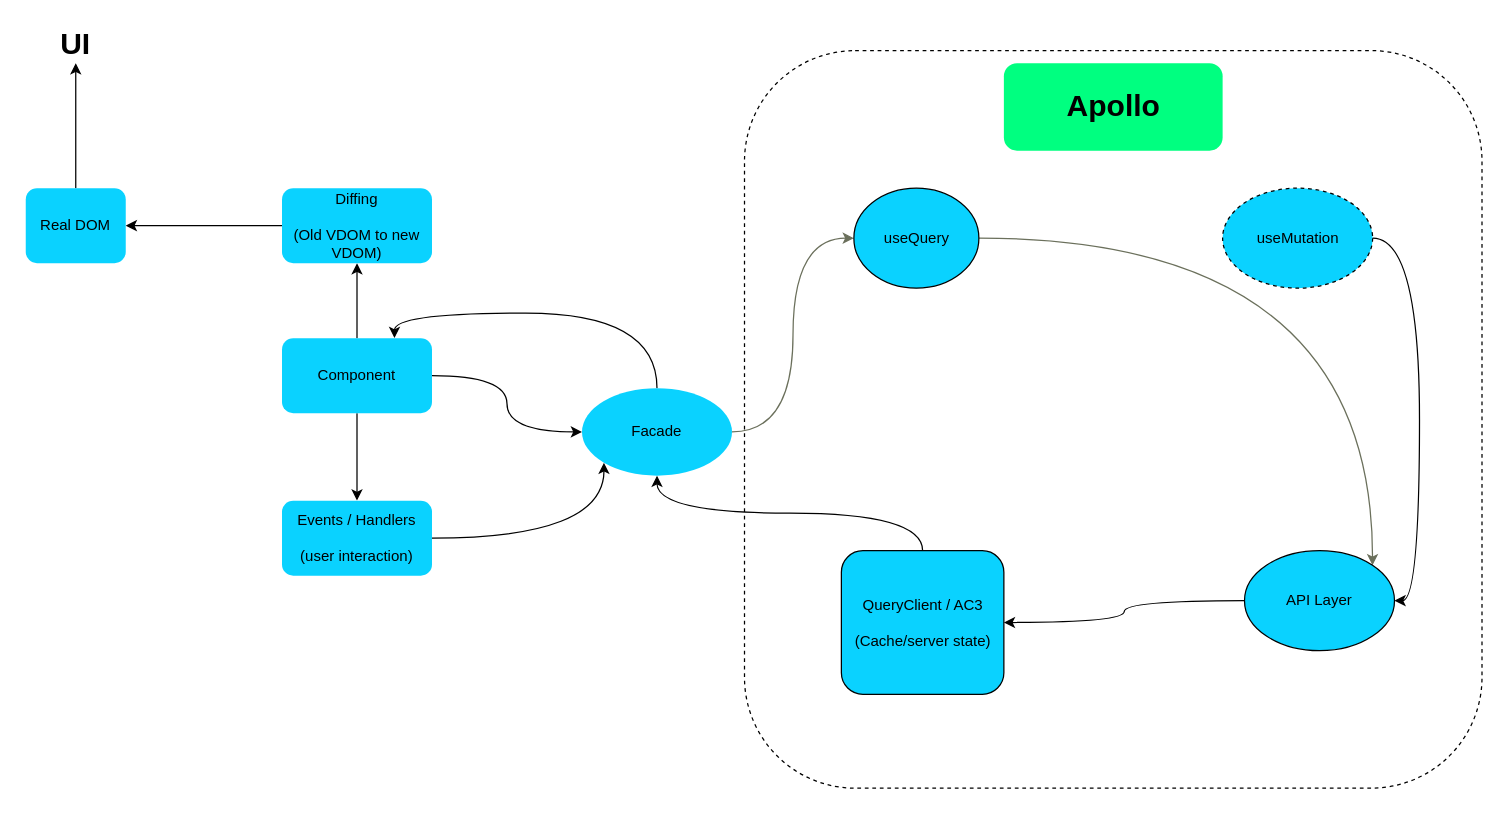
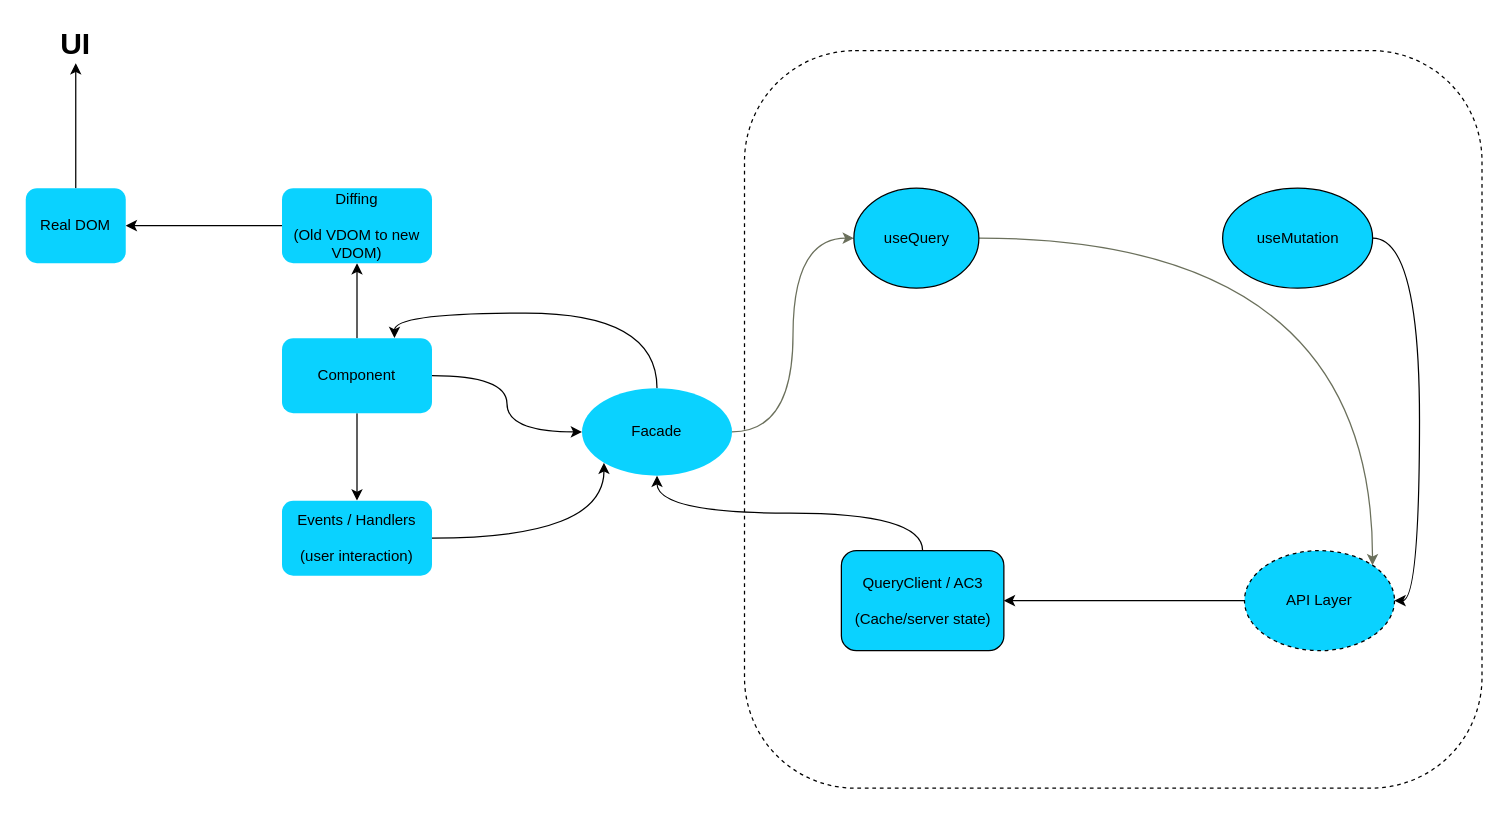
node "Apollo": removed
node "useMutation": style dashed -> solid
node "API Layer": style solid -> dashed
node "QueryClient / AC3 (Cache/server state)": size 163x144 -> 163x100
